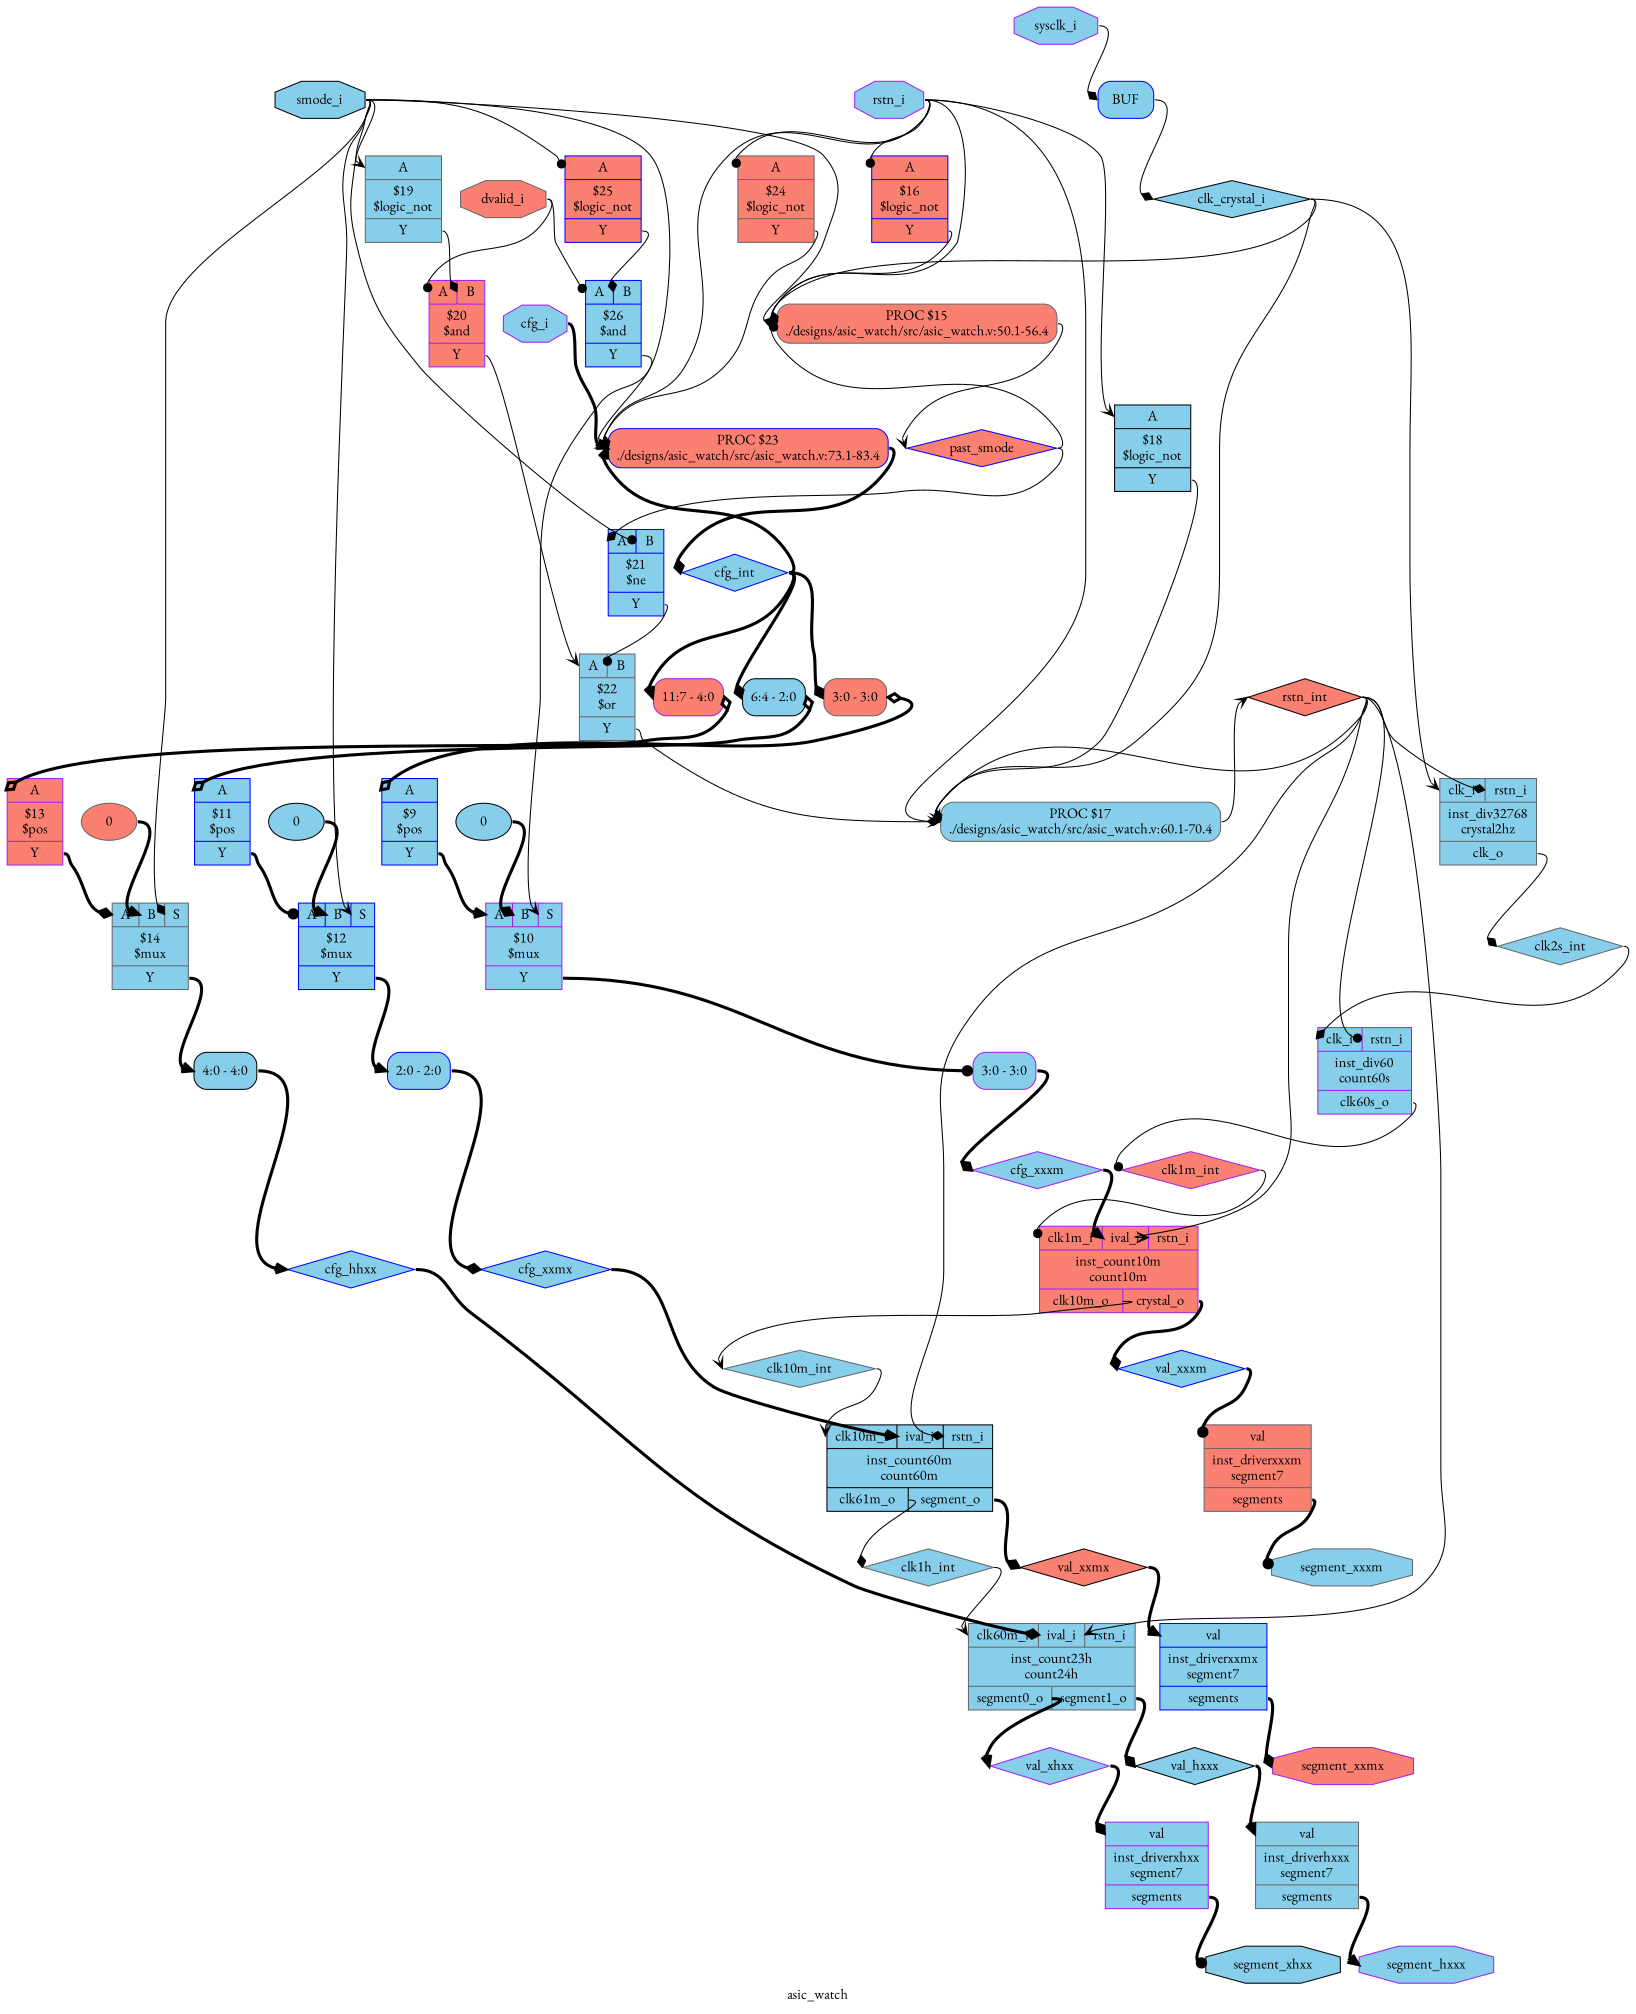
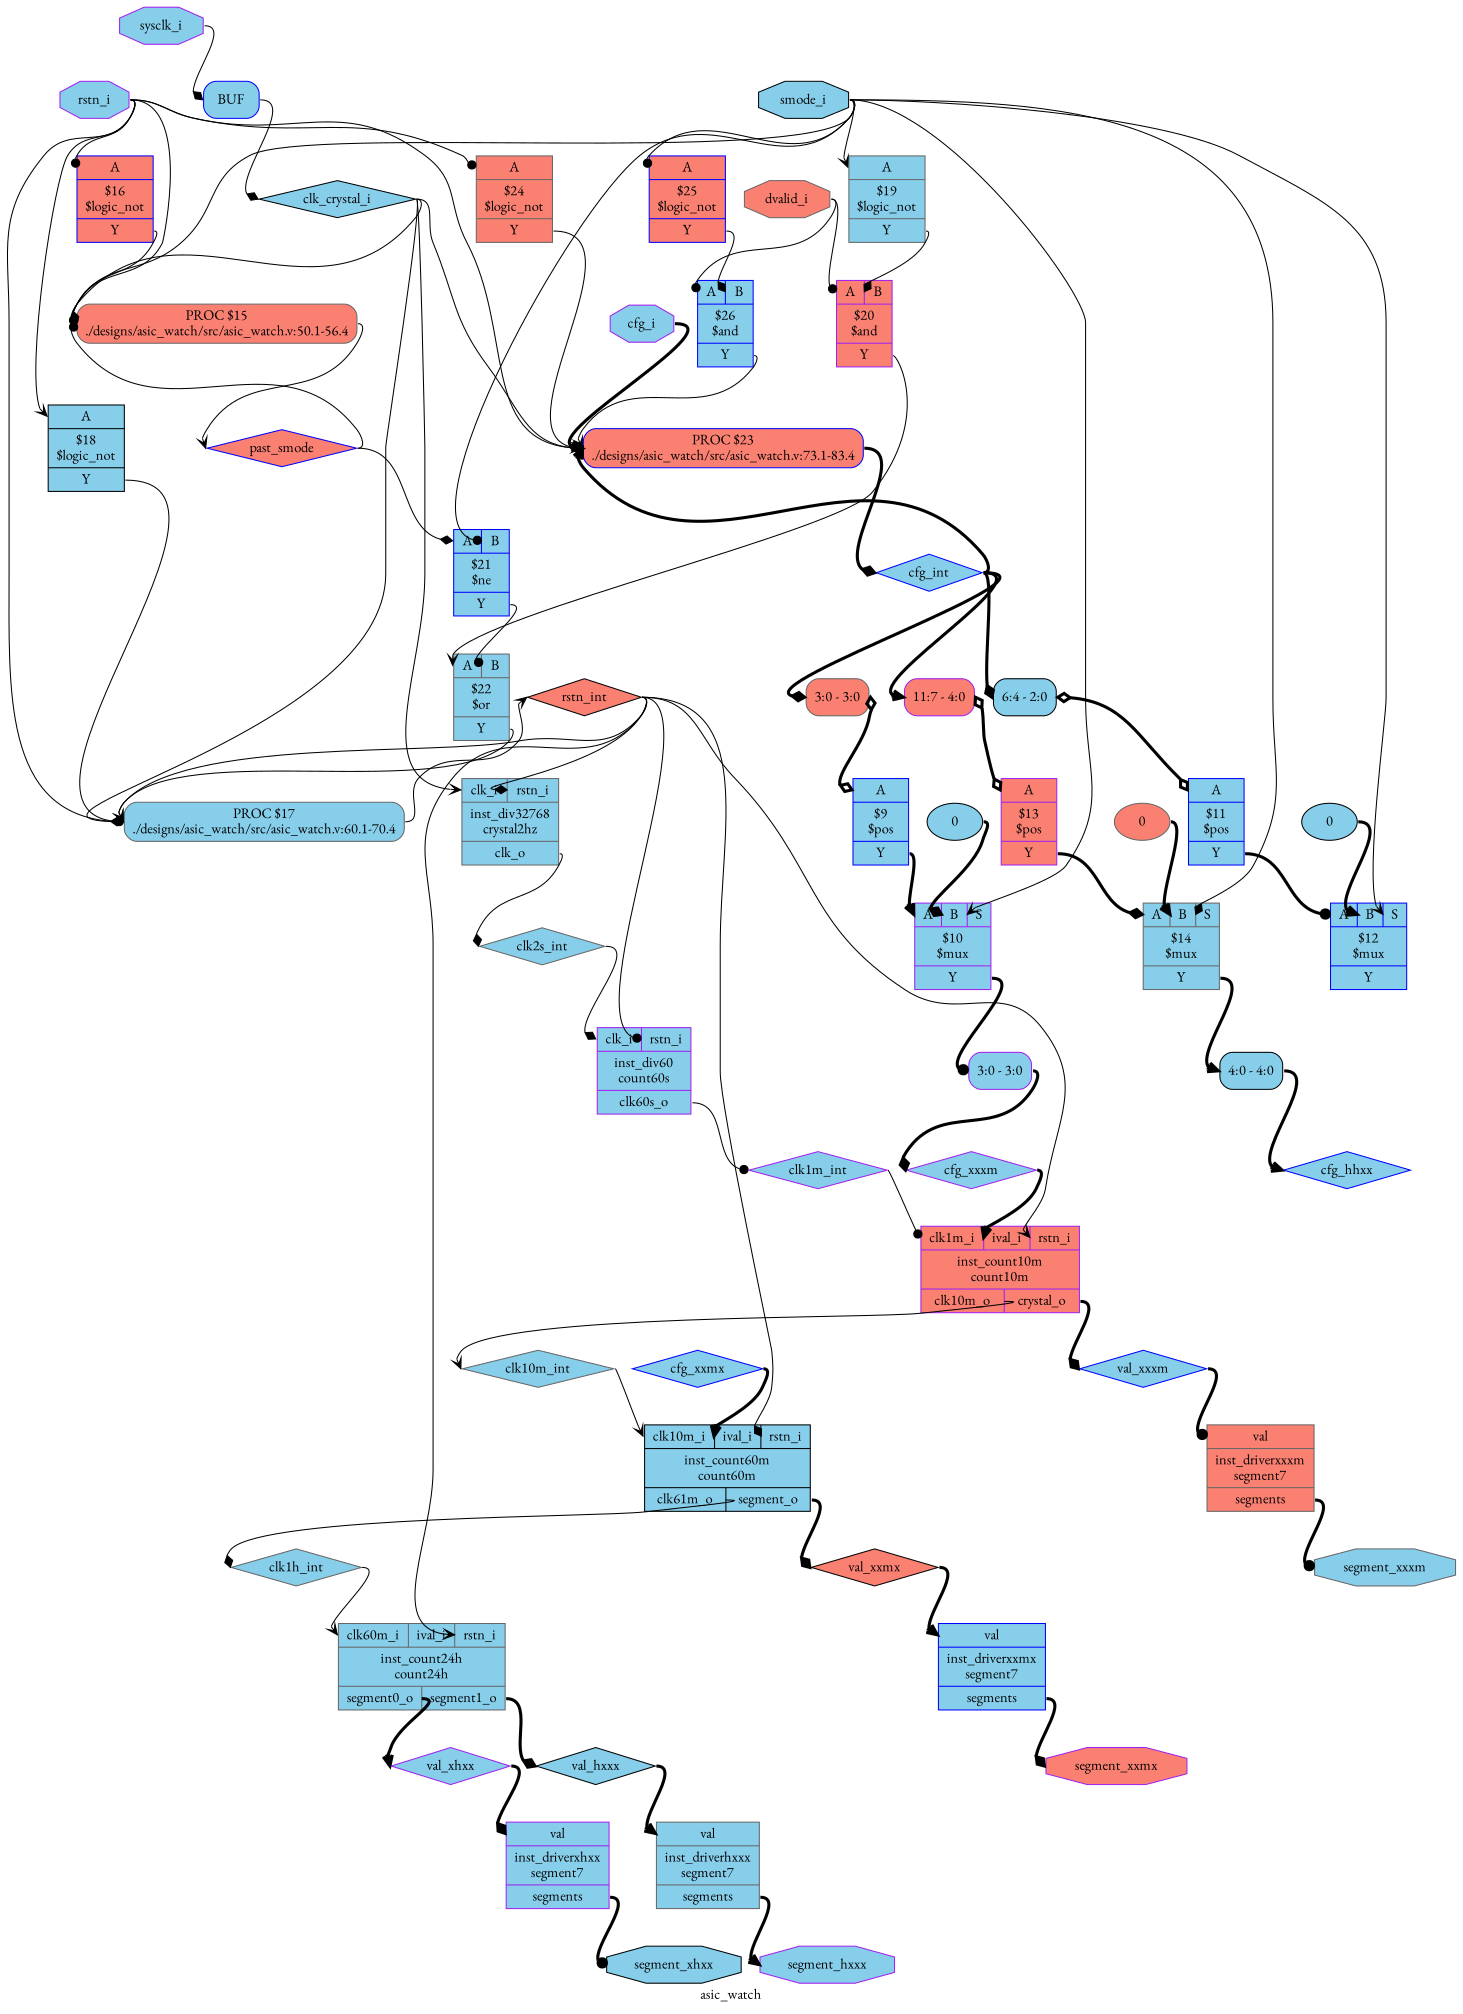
edge "clk_crystal_i" -> "PROC $23 ./designs/asic_watch/src/asic_watch.v:73.1-83.4": added
node "2:0 - 2:0": removed
node "clk1m_int": fillcolor salmon -> skyblue
edge "cfg_hhxx" -> "clk60m_i": removed
node "clk60m_i": text "inst_count23h" -> "inst_count24h"
